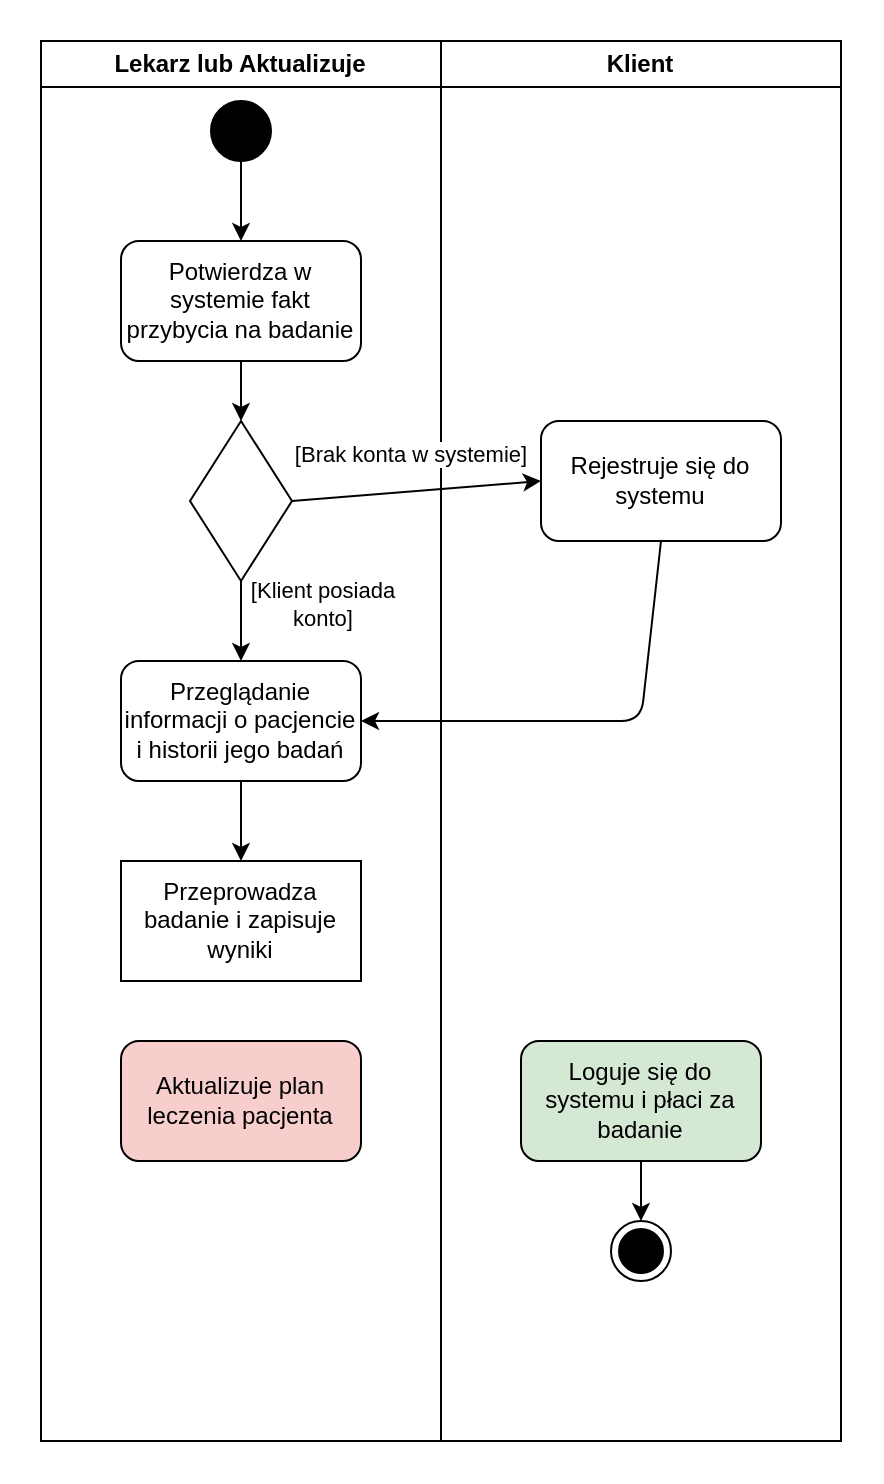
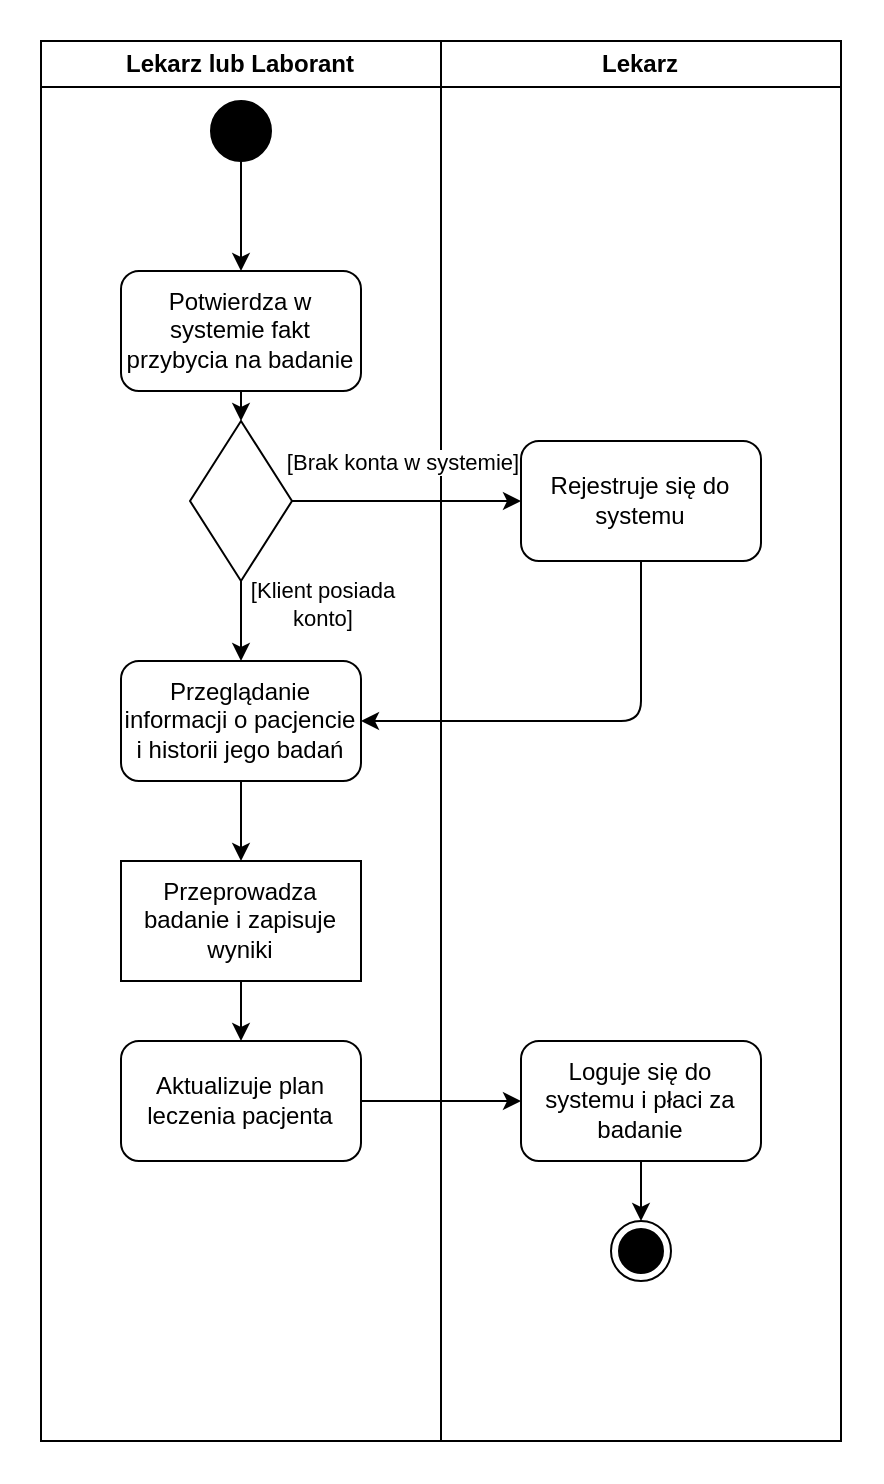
node "Lekarz lub Aktualizuje": label "Lekarz lub Aktualizuje" -> "Lekarz lub Laborant"
node "Klient": label "Klient" -> "Lekarz"
node "Potwierdza w systemie fakt przybycia na badanie": moved (241, 301) -> (241, 331)
node "Rejestruje się do systemu": moved (661, 481) -> (641, 501)
edge "Przeprowadza badanie i zapisuje wyniki" -> "Aktualizuje plan leczenia pacjenta": added
node "Aktualizuje plan leczenia pacjenta": fillcolor #f8cecc -> #ffffff
edge "Aktualizuje plan leczenia pacjenta" -> "Loguje się do systemu i płaci za badanie": added
node "Loguje się do systemu i płaci za badanie": fillcolor #d5e8d4 -> #ffffff
